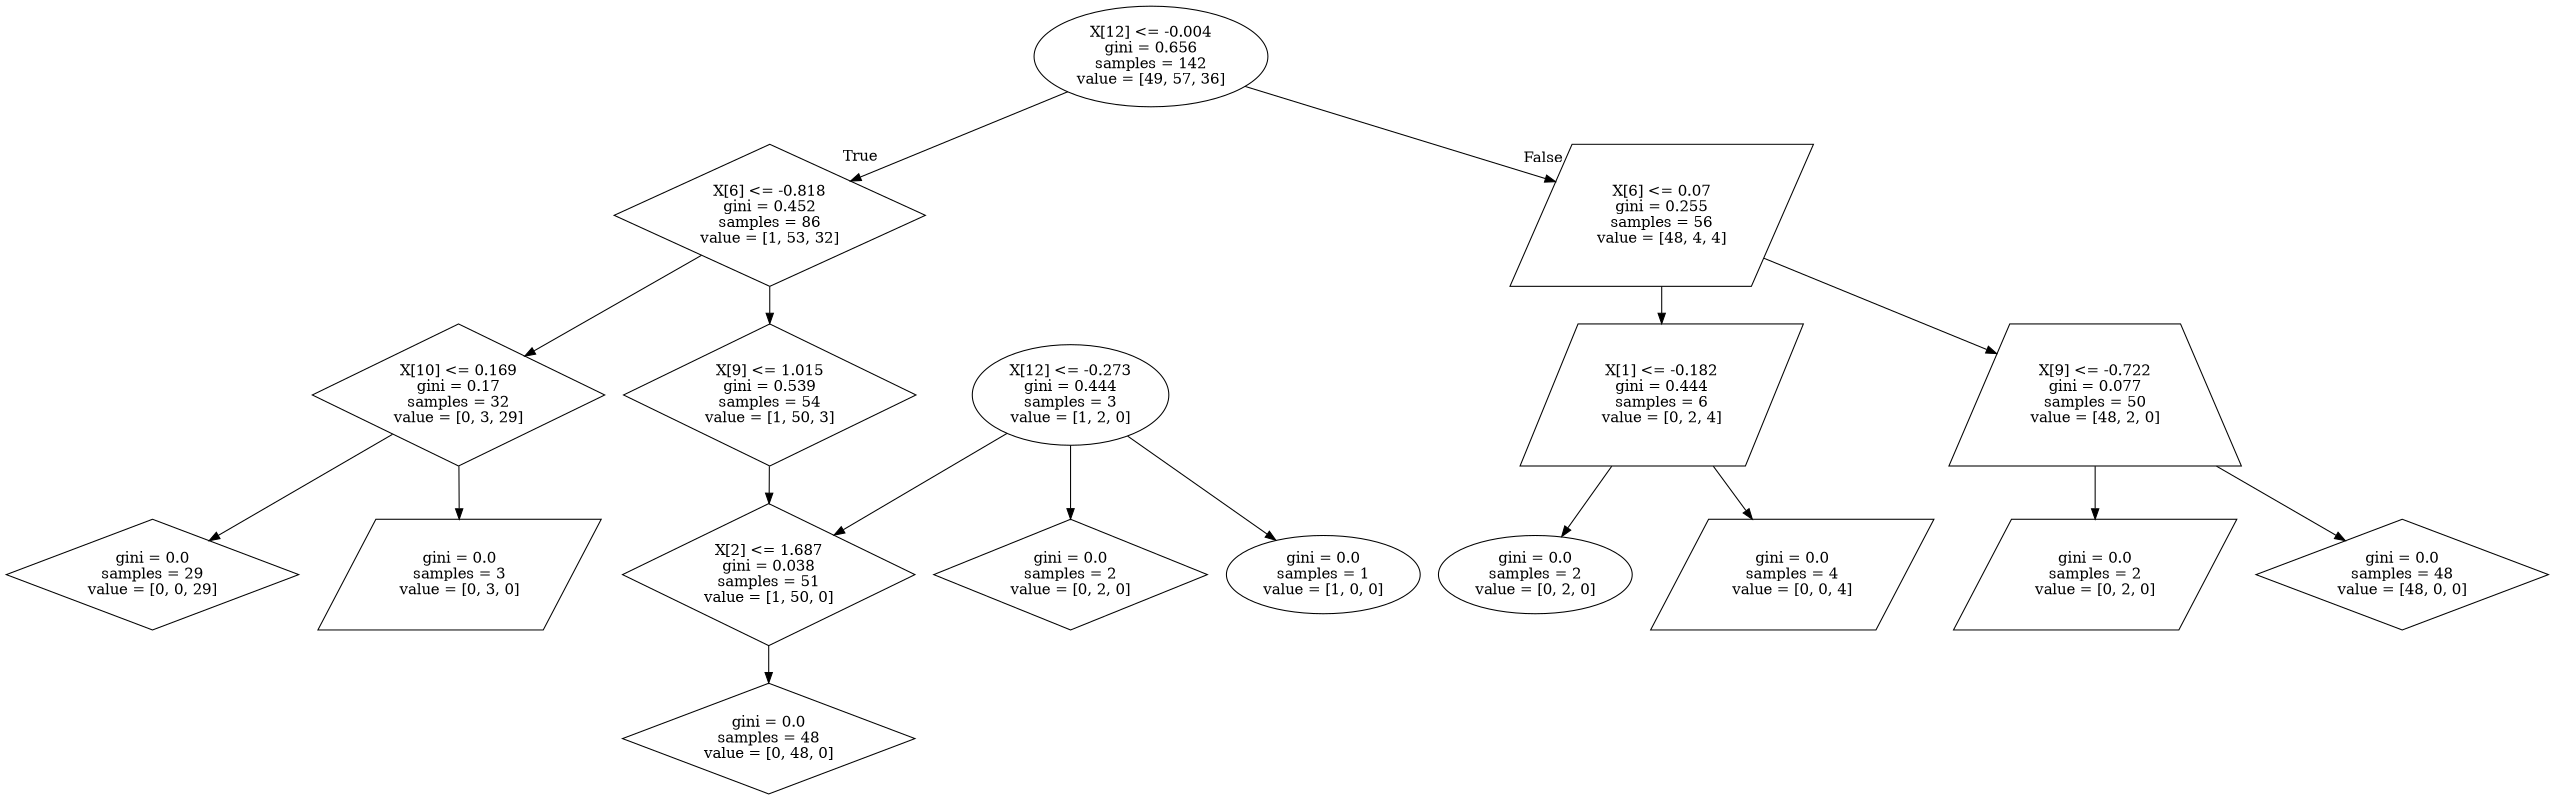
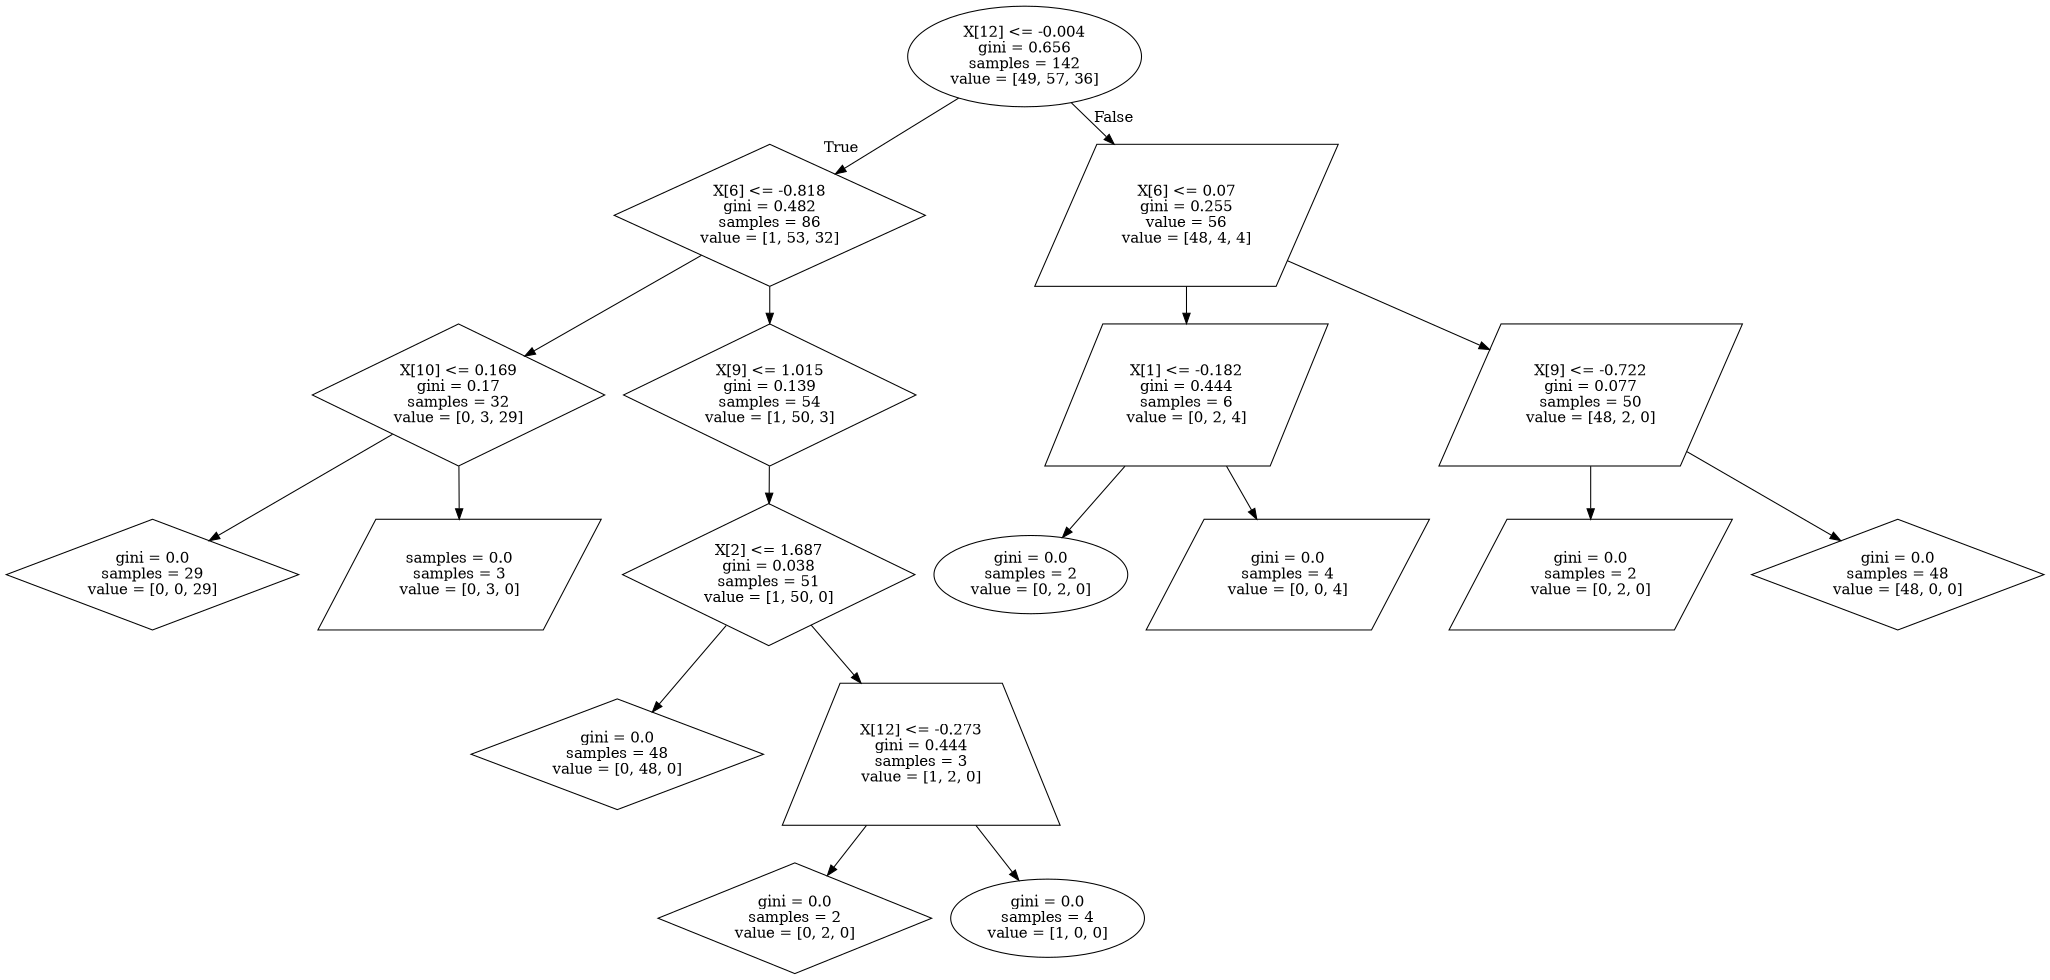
node "X[6] <= -0.818 gini = 0.452 samples = 86 value = [1, 53, 32]": label "X[6] <= -0.818 gini = 0.452 samples = 86 value = [1, 53, 32]" -> "X[6] <= -0.818 gini = 0.482 samples = 86 value = [1, 53, 32]"
node "X[6] <= 0.07 gini = 0.255 samples = 56 value = [48, 4, 4]": label "X[6] <= 0.07 gini = 0.255 samples = 56 value = [48, 4, 4]" -> "X[6] <= 0.07 gini = 0.255 value = 56 value = [48, 4, 4]"
node "X[9] <= 1.015 gini = 0.539 samples = 54 value = [1, 50, 3]": label "X[9] <= 1.015 gini = 0.539 samples = 54 value = [1, 50, 3]" -> "X[9] <= 1.015 gini = 0.139 samples = 54 value = [1, 50, 3]"
node "X[12] <= -0.273 gini = 0.444 samples = 3 value = [1, 2, 0]": shape ellipse -> trapezium
node "X[9] <= -0.722 gini = 0.077 samples = 50 value = [48, 2, 0]": shape trapezium -> parallelogram
edge "X[12] <= -0.273 gini = 0.444 samples = 3 value = [1, 2, 0]" -> "X[2] <= 1.687 gini = 0.038 samples = 51 value = [1, 50, 0]": reversed
node "gini = 0.0 samples = 3 value = [0, 3, 0]": label "gini = 0.0 samples = 3 value = [0, 3, 0]" -> "samples = 0.0 samples = 3 value = [0, 3, 0]"
node "gini = 0.0 samples = 1 value = [1, 0, 0]": label "gini = 0.0 samples = 1 value = [1, 0, 0]" -> "gini = 0.0 samples = 4 value = [1, 0, 0]"
